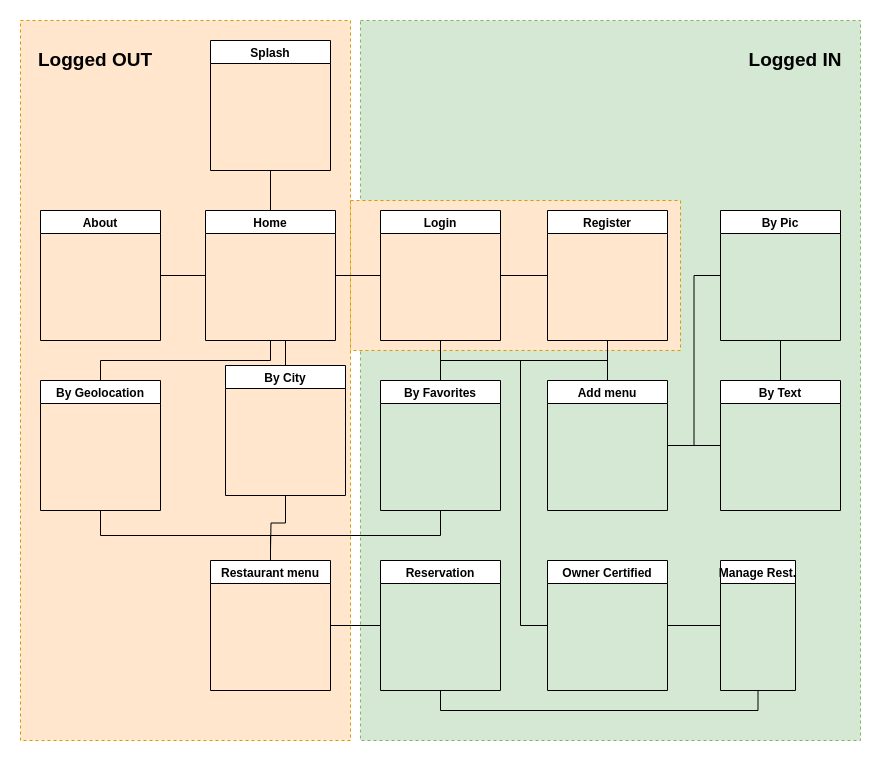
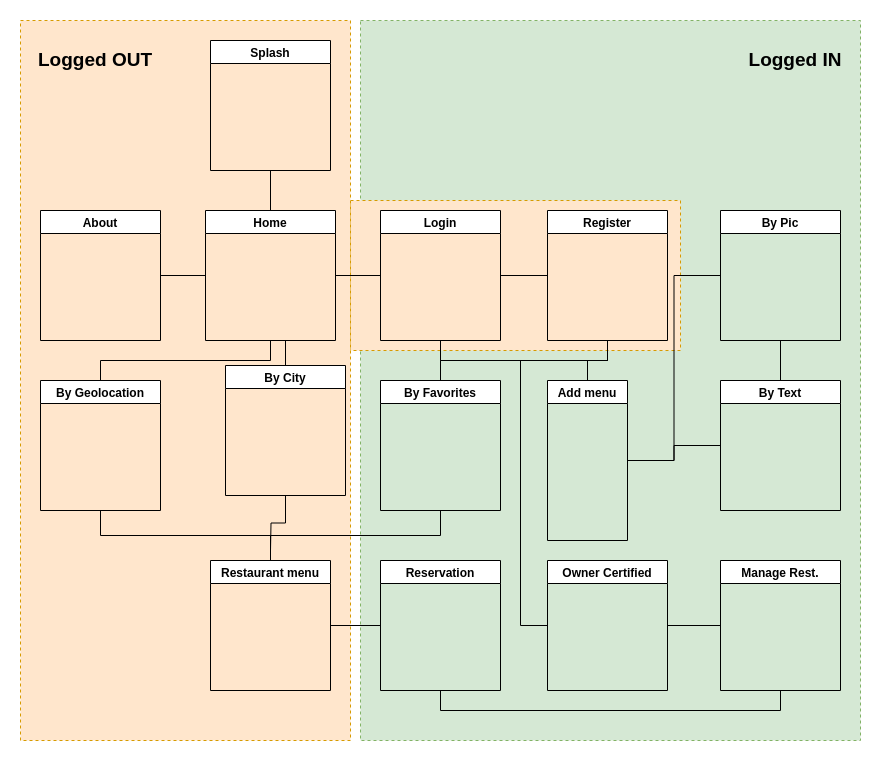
node "Add menu": size 120x130 -> 80x160
node "Manage Rest.": size 75x130 -> 120x130
